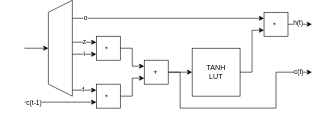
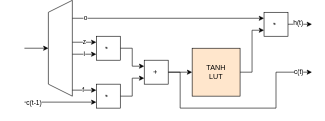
node "TANH LUT": fillcolor #ffffff -> #ffe6cc
